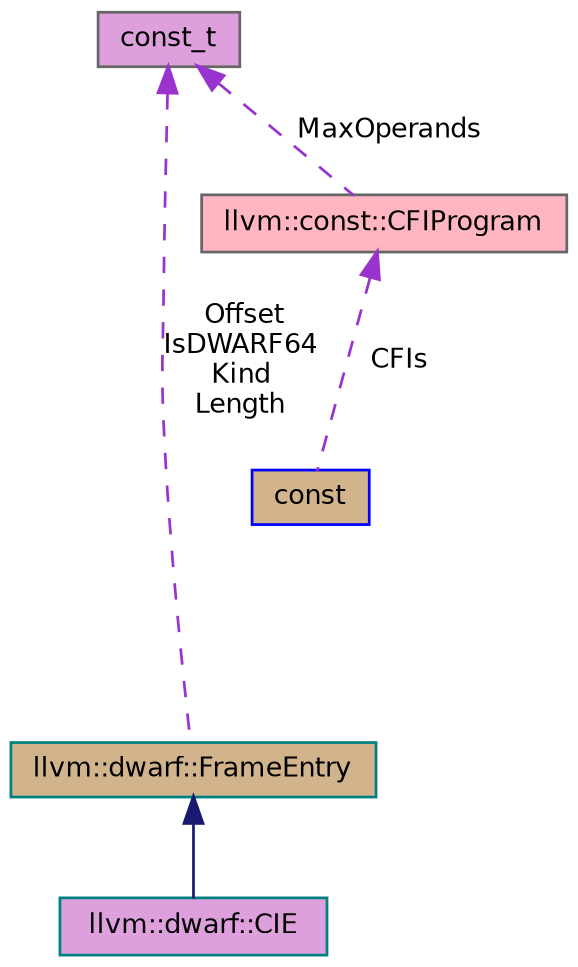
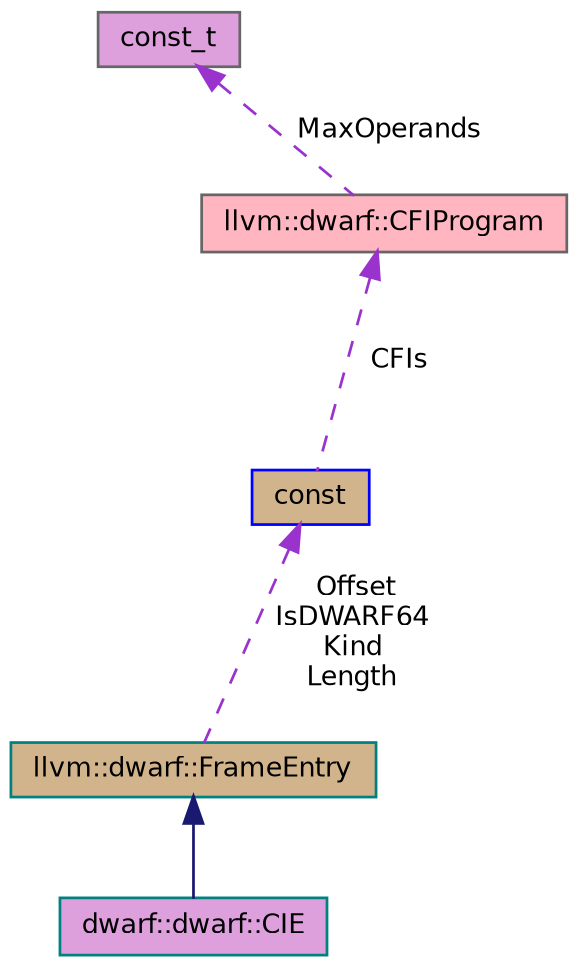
node "llvm::const::CFIProgram": label "llvm::const::CFIProgram" -> "llvm::dwarf::CFIProgram"
edge "llvm::dwarf::FrameEntry" -> "const_t": now "llvm::dwarf::FrameEntry" -> "const"
node "llvm::dwarf::CIE": label "llvm::dwarf::CIE" -> "dwarf::dwarf::CIE"
